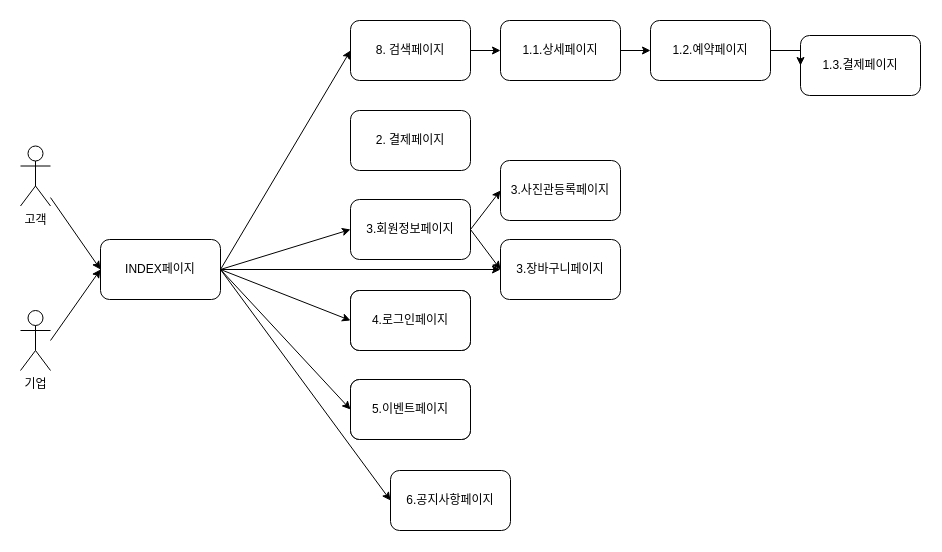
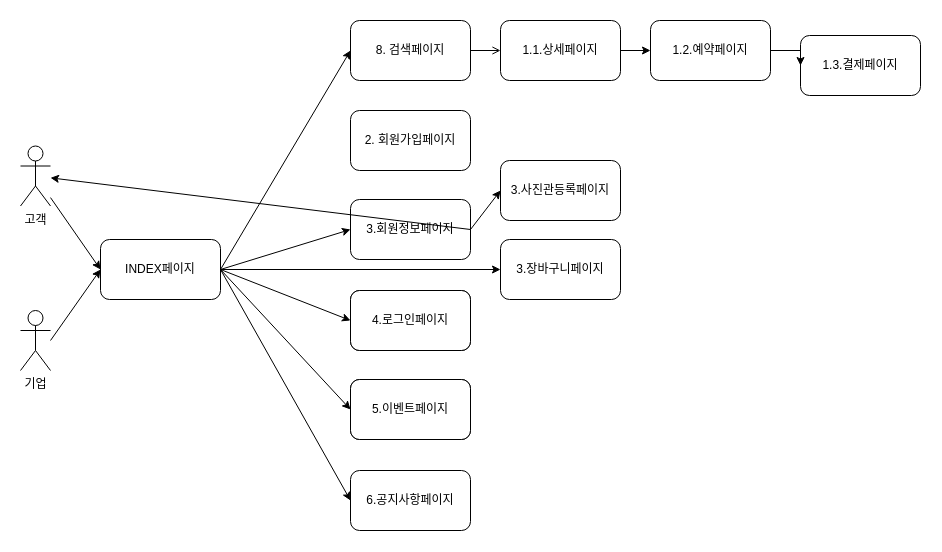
edge "8. 검색페이지" -> "1.1.상세페이지": arrowhead classic -> open
node "2. 결제페이지": label "2. 결제페이지" -> "2. 회원가입페이지"
edge "3.회원정보페이지" -> "3.장바구니페이지": now "3.회원정보페이지" -> "고객"
node "6.공지사항페이지": moved (451, 501) -> (411, 501)
